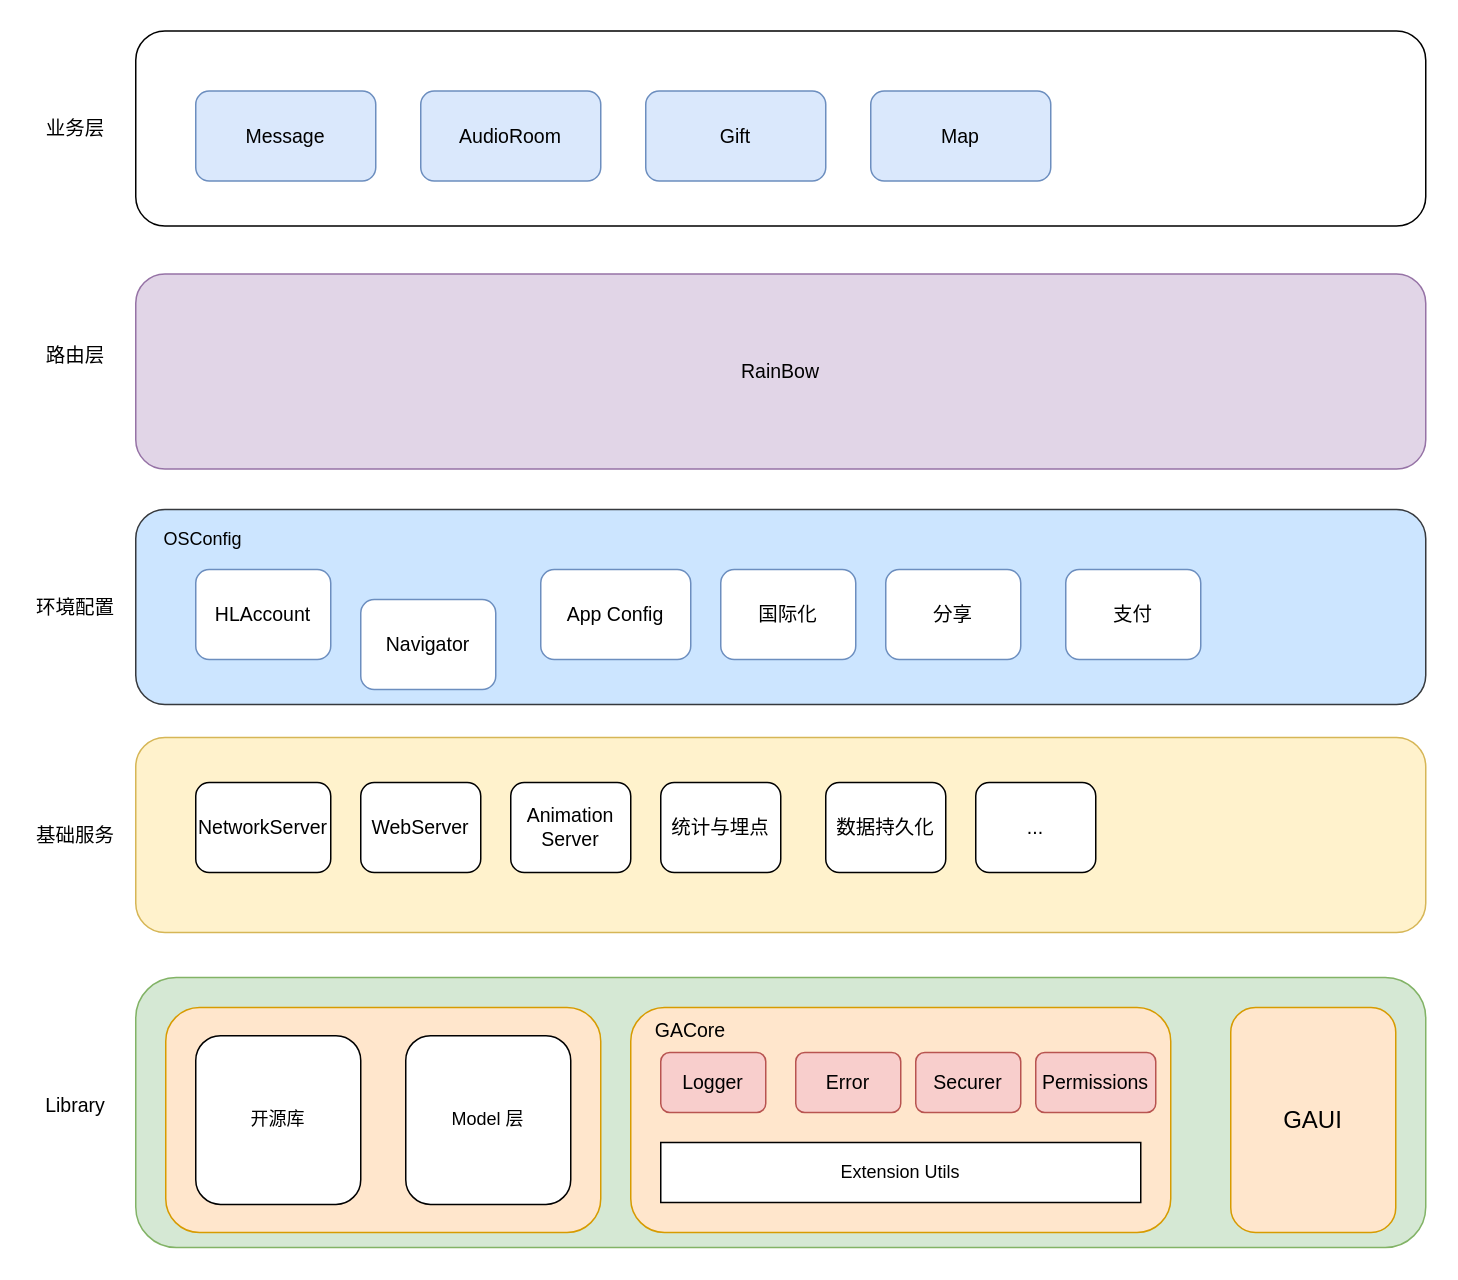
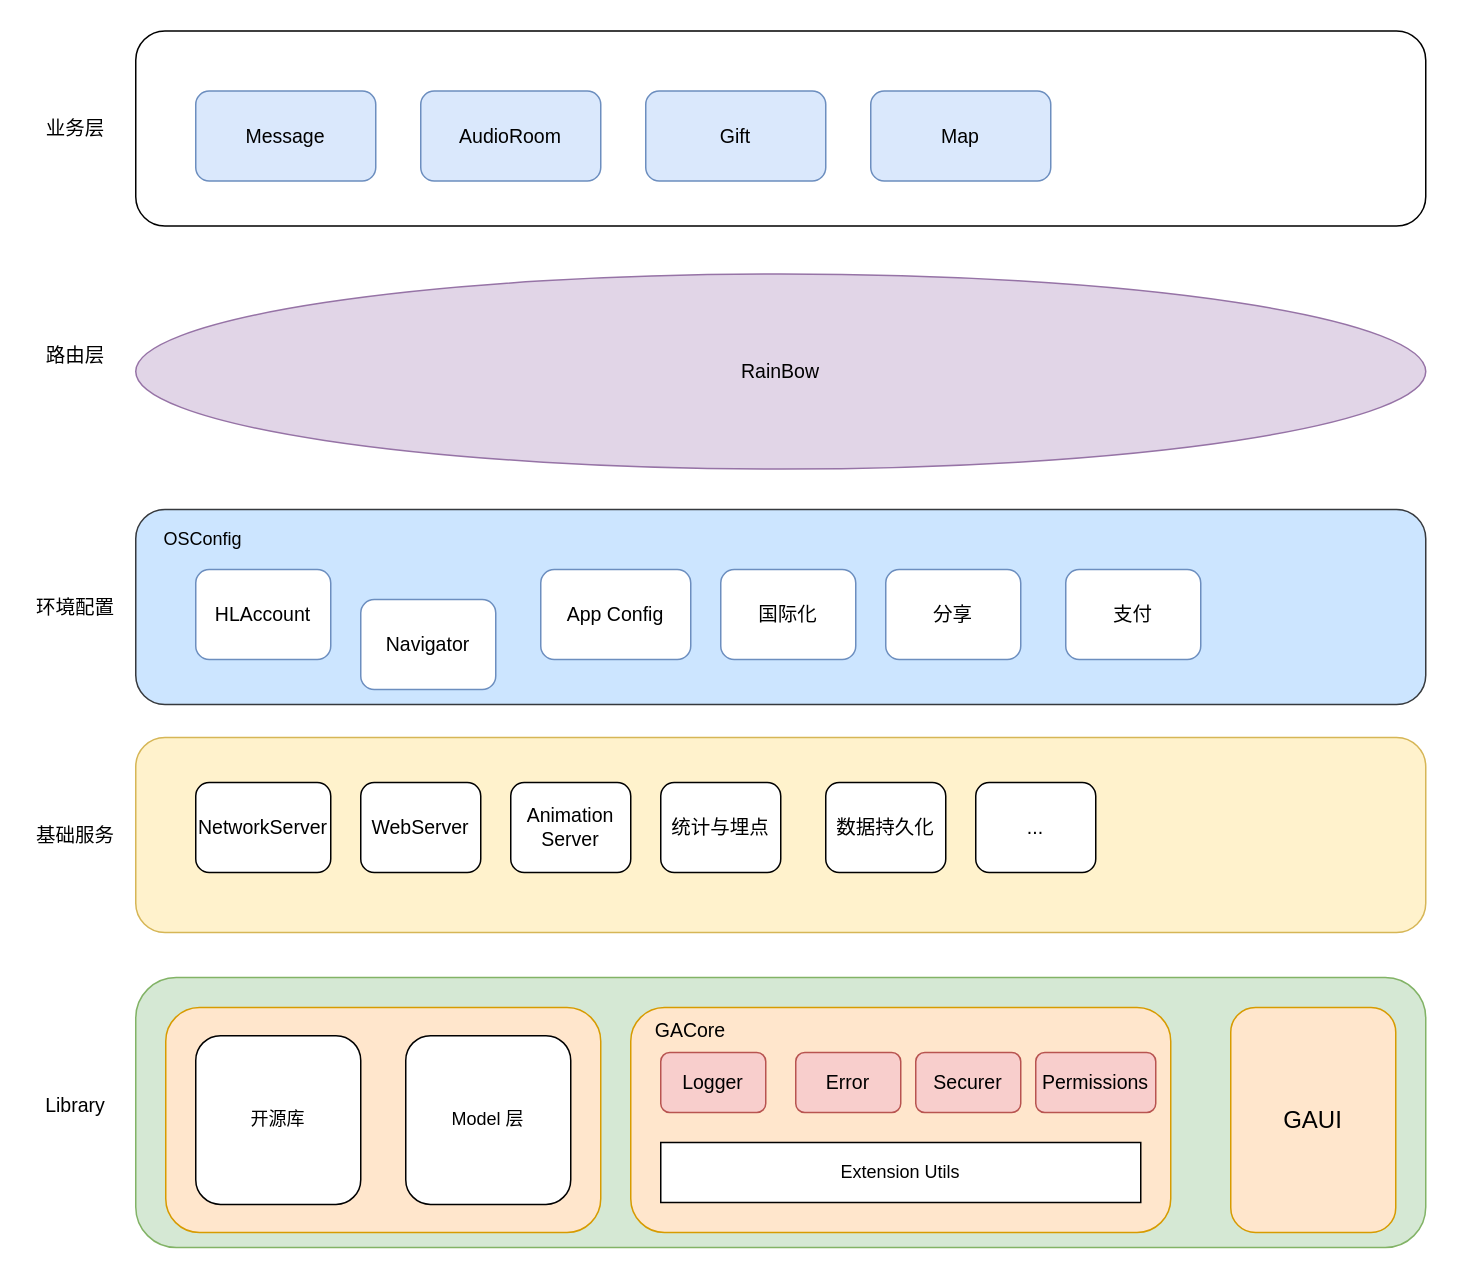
node "RainBow": shape rounded rectangle -> ellipse
